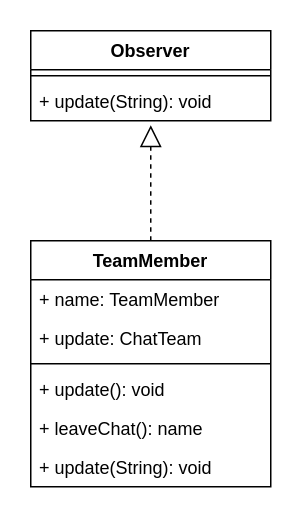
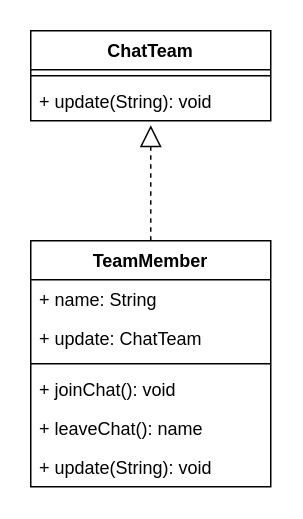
node "Observer": label "Observer" -> "ChatTeam"
node "+ name: TeamMember": label "+ name: TeamMember" -> "+ name: String"
node "+ update(): void": label "+ update(): void" -> "+ joinChat(): void"
